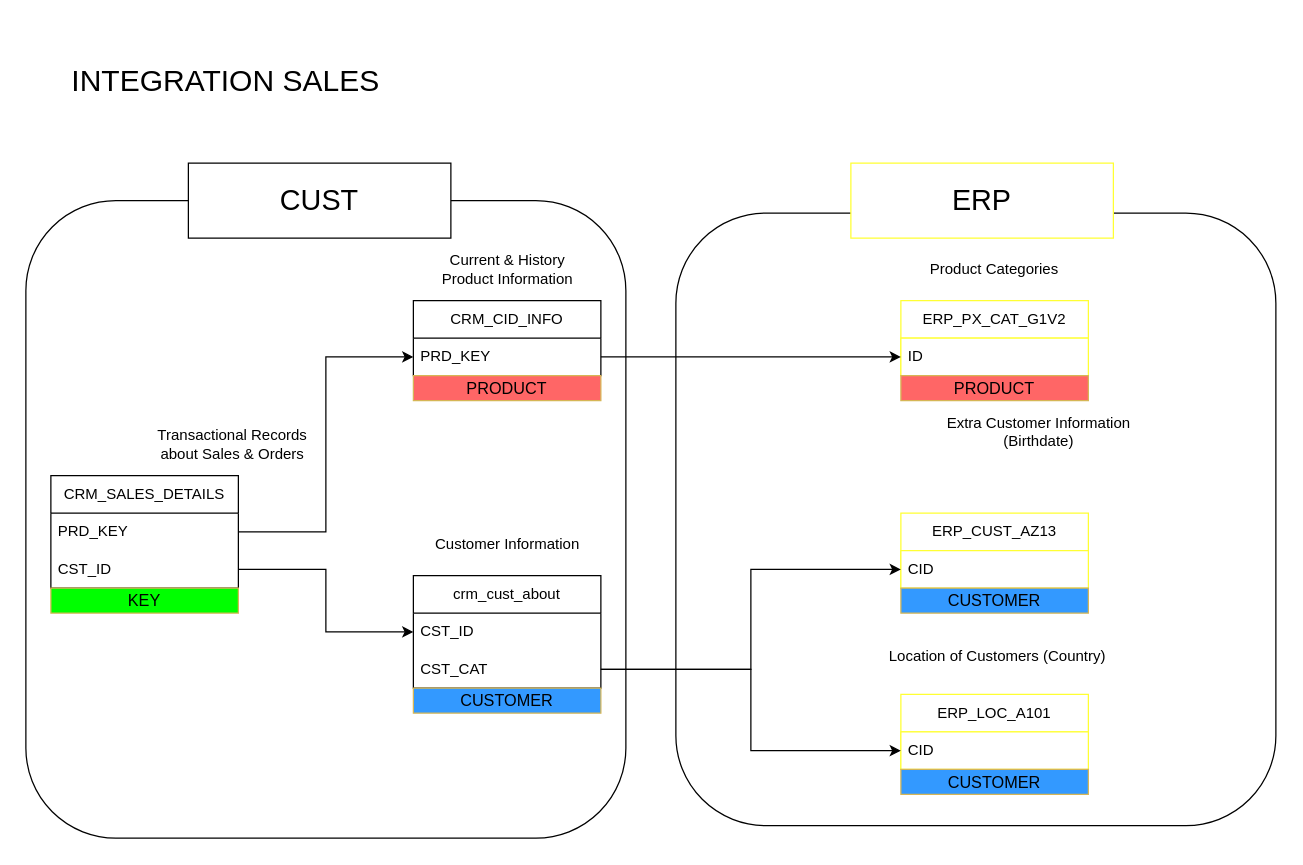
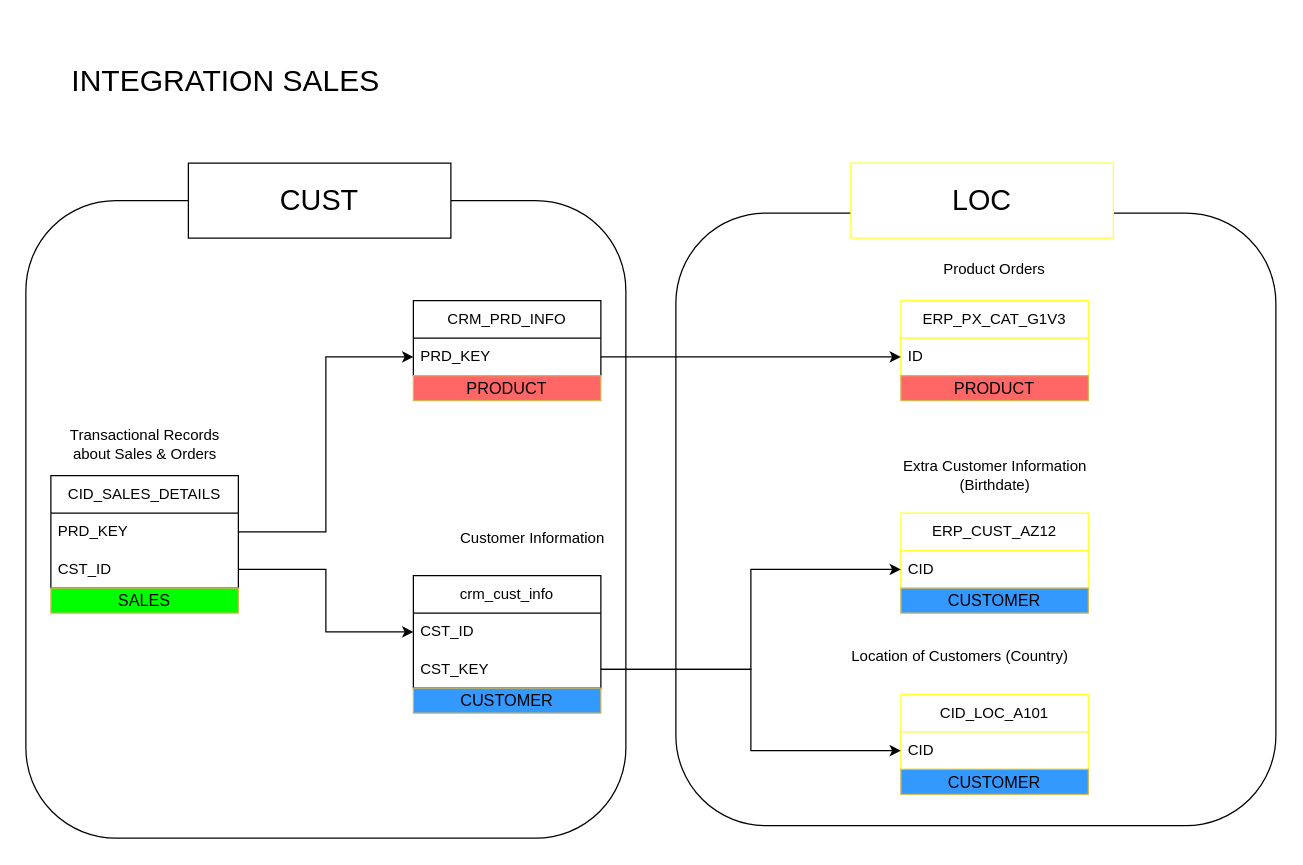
node "ERP": label "ERP" -> "LOC"
node "Current & History Product Information": removed
node "Product Categories": label "Product Categories" -> "Product Orders"
node "CRM_CID_INFO": label "CRM_CID_INFO" -> "CRM_PRD_INFO"
node "ERP_PX_CAT_G1V2": label "ERP_PX_CAT_G1V2" -> "ERP_PX_CAT_G1V3"
node "Extra Customer Information (Birthdate)": moved (1038, 432) -> (994, 476)
node "Transactional Records about Sales & Orders": moved (232, 444) -> (144, 444)
node "CRM_SALES_DETAILS": label "CRM_SALES_DETAILS" -> "CID_SALES_DETAILS"
node "ERP_CUST_AZ13": label "ERP_CUST_AZ13" -> "ERP_CUST_AZ12"
node "Customer Information": moved (507, 544) -> (532, 538)
node "crm_cust_about": label "crm_cust_about" -> "crm_cust_info"
node "KEY": label "KEY" -> "SALES"
node "Location of Customers (Country)": moved (998, 657) -> (960, 657)
node "CST_CAT": label "CST_CAT" -> "CST_KEY"
node "ERP_LOC_A101": label "ERP_LOC_A101" -> "CID_LOC_A101"
